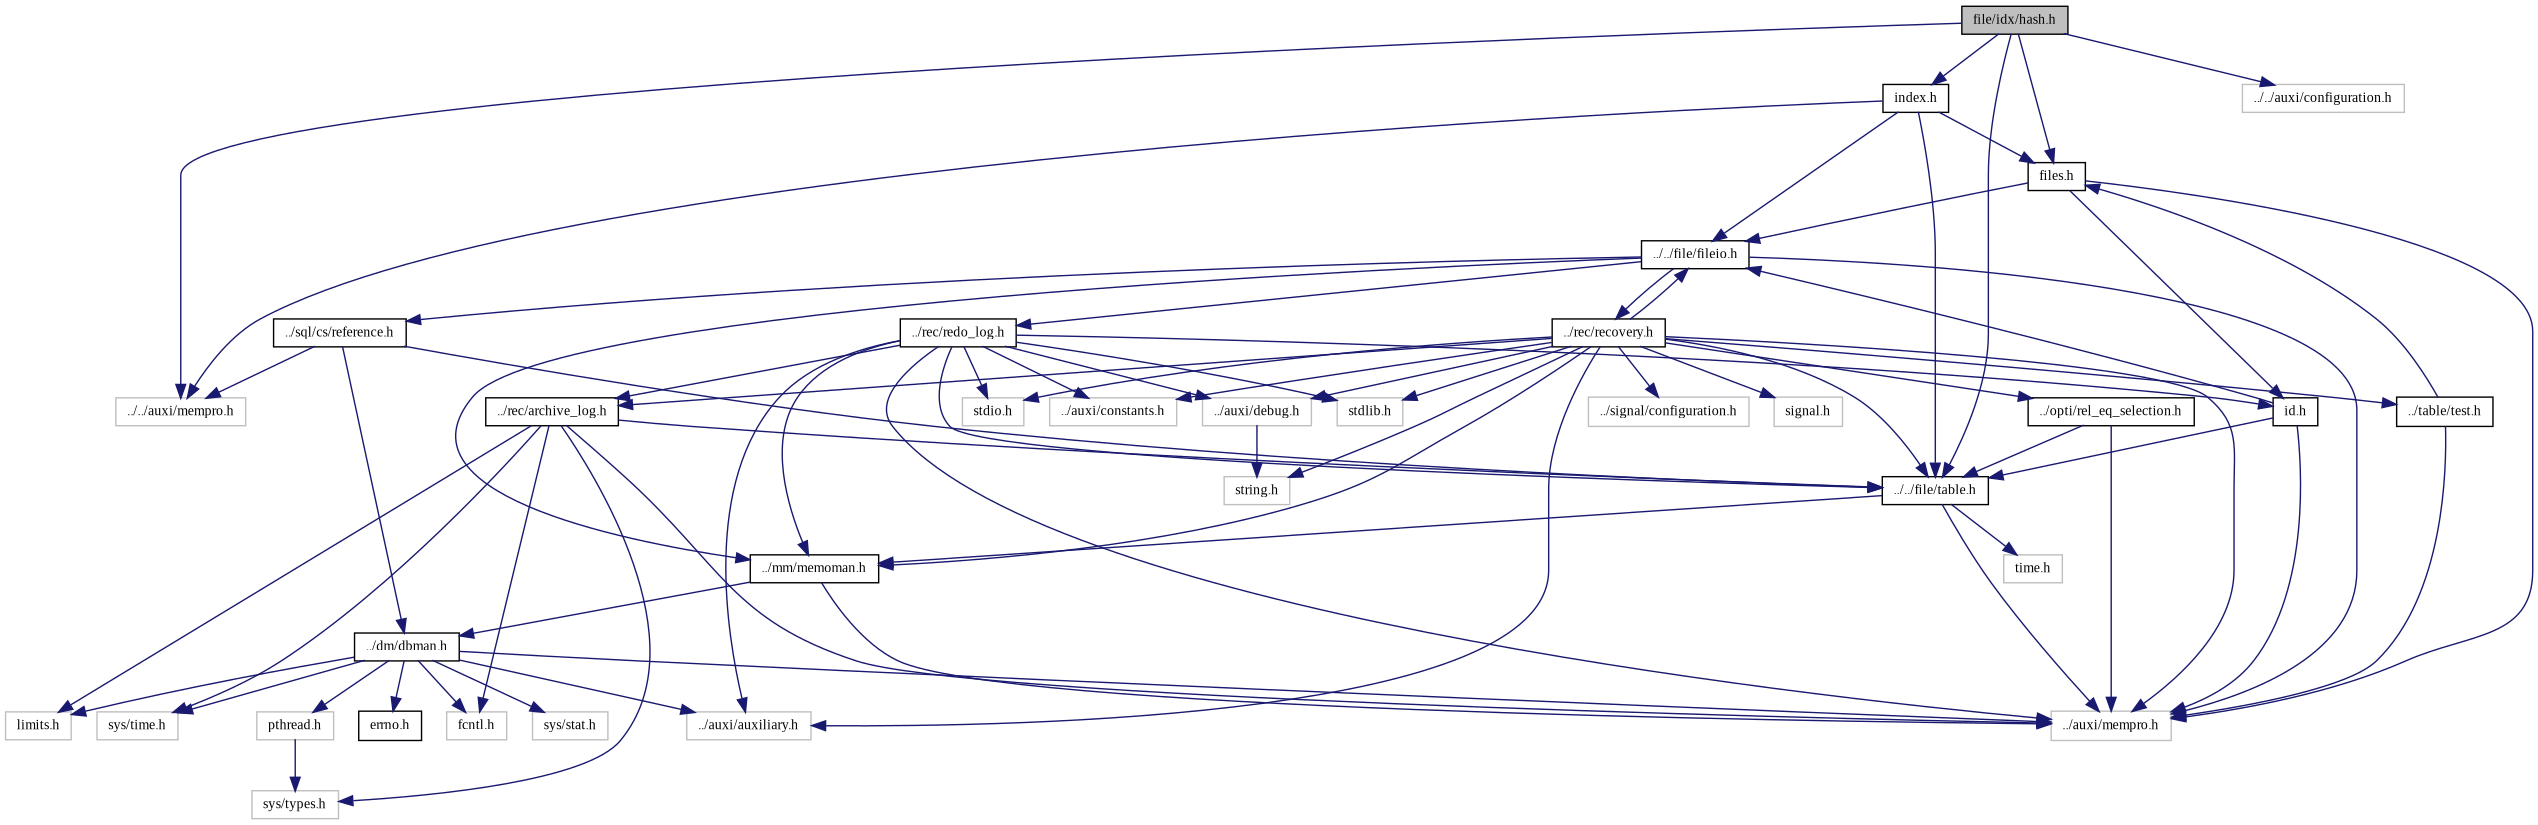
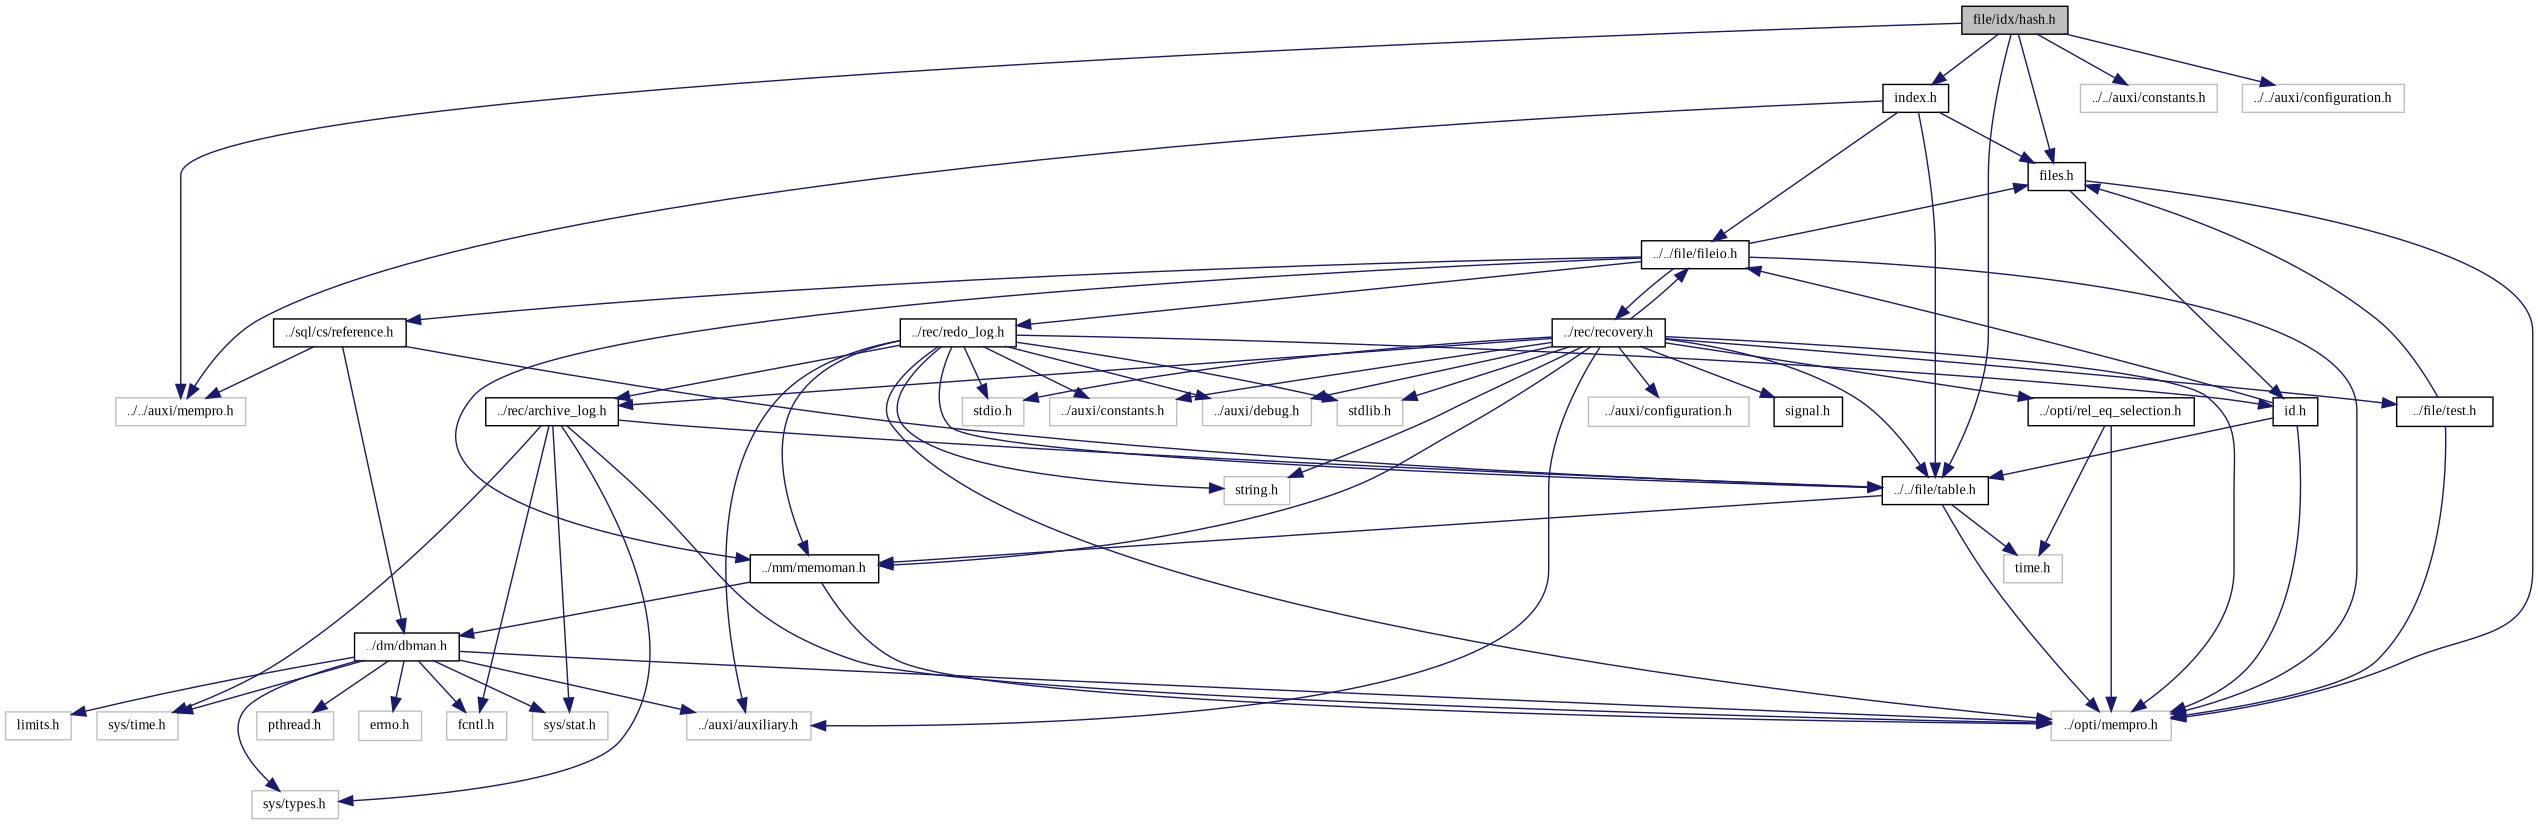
node "../../auxi/constants.h": added
edge "files.h" -> "../../file/fileio.h": reversed
node "../signal/configuration.h": label "../signal/configuration.h" -> "../auxi/configuration.h"
node "signal.h": color grey75 -> black
node "../table/test.h": label "../table/test.h" -> "../file/test.h"
edge "../auxi/debug.h" -> "string.h": now "../rec/redo_log.h" -> "string.h"
edge "../opti/rel_eq_selection.h" -> "../../file/table.h": now "../opti/rel_eq_selection.h" -> "time.h"
edge "../rec/archive_log.h" -> "limits.h": now "../rec/archive_log.h" -> "sys/stat.h"
node "errno.h": color black -> grey75
node "../auxi/mempro.h": label "../auxi/mempro.h" -> "../opti/mempro.h"
edge "pthread.h" -> "sys/types.h": now "../dm/dbman.h" -> "sys/types.h"
